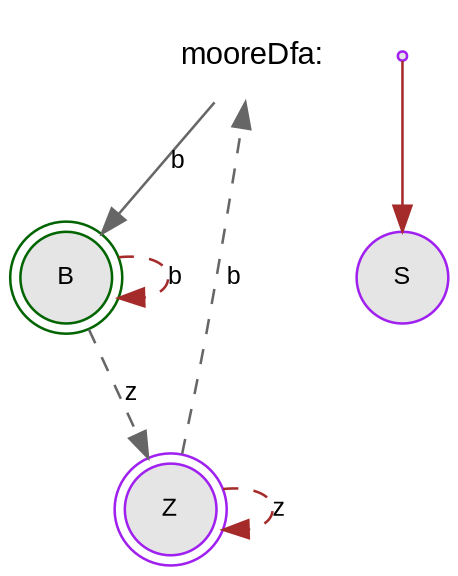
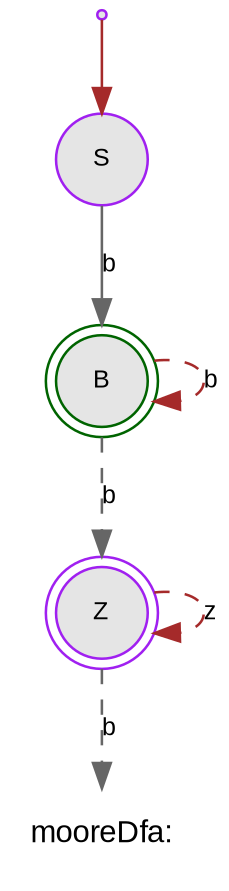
edge "mooreDfa:" -> "B": now "S" -> "B"
edge "B" -> "Z": label "z" -> "b"
